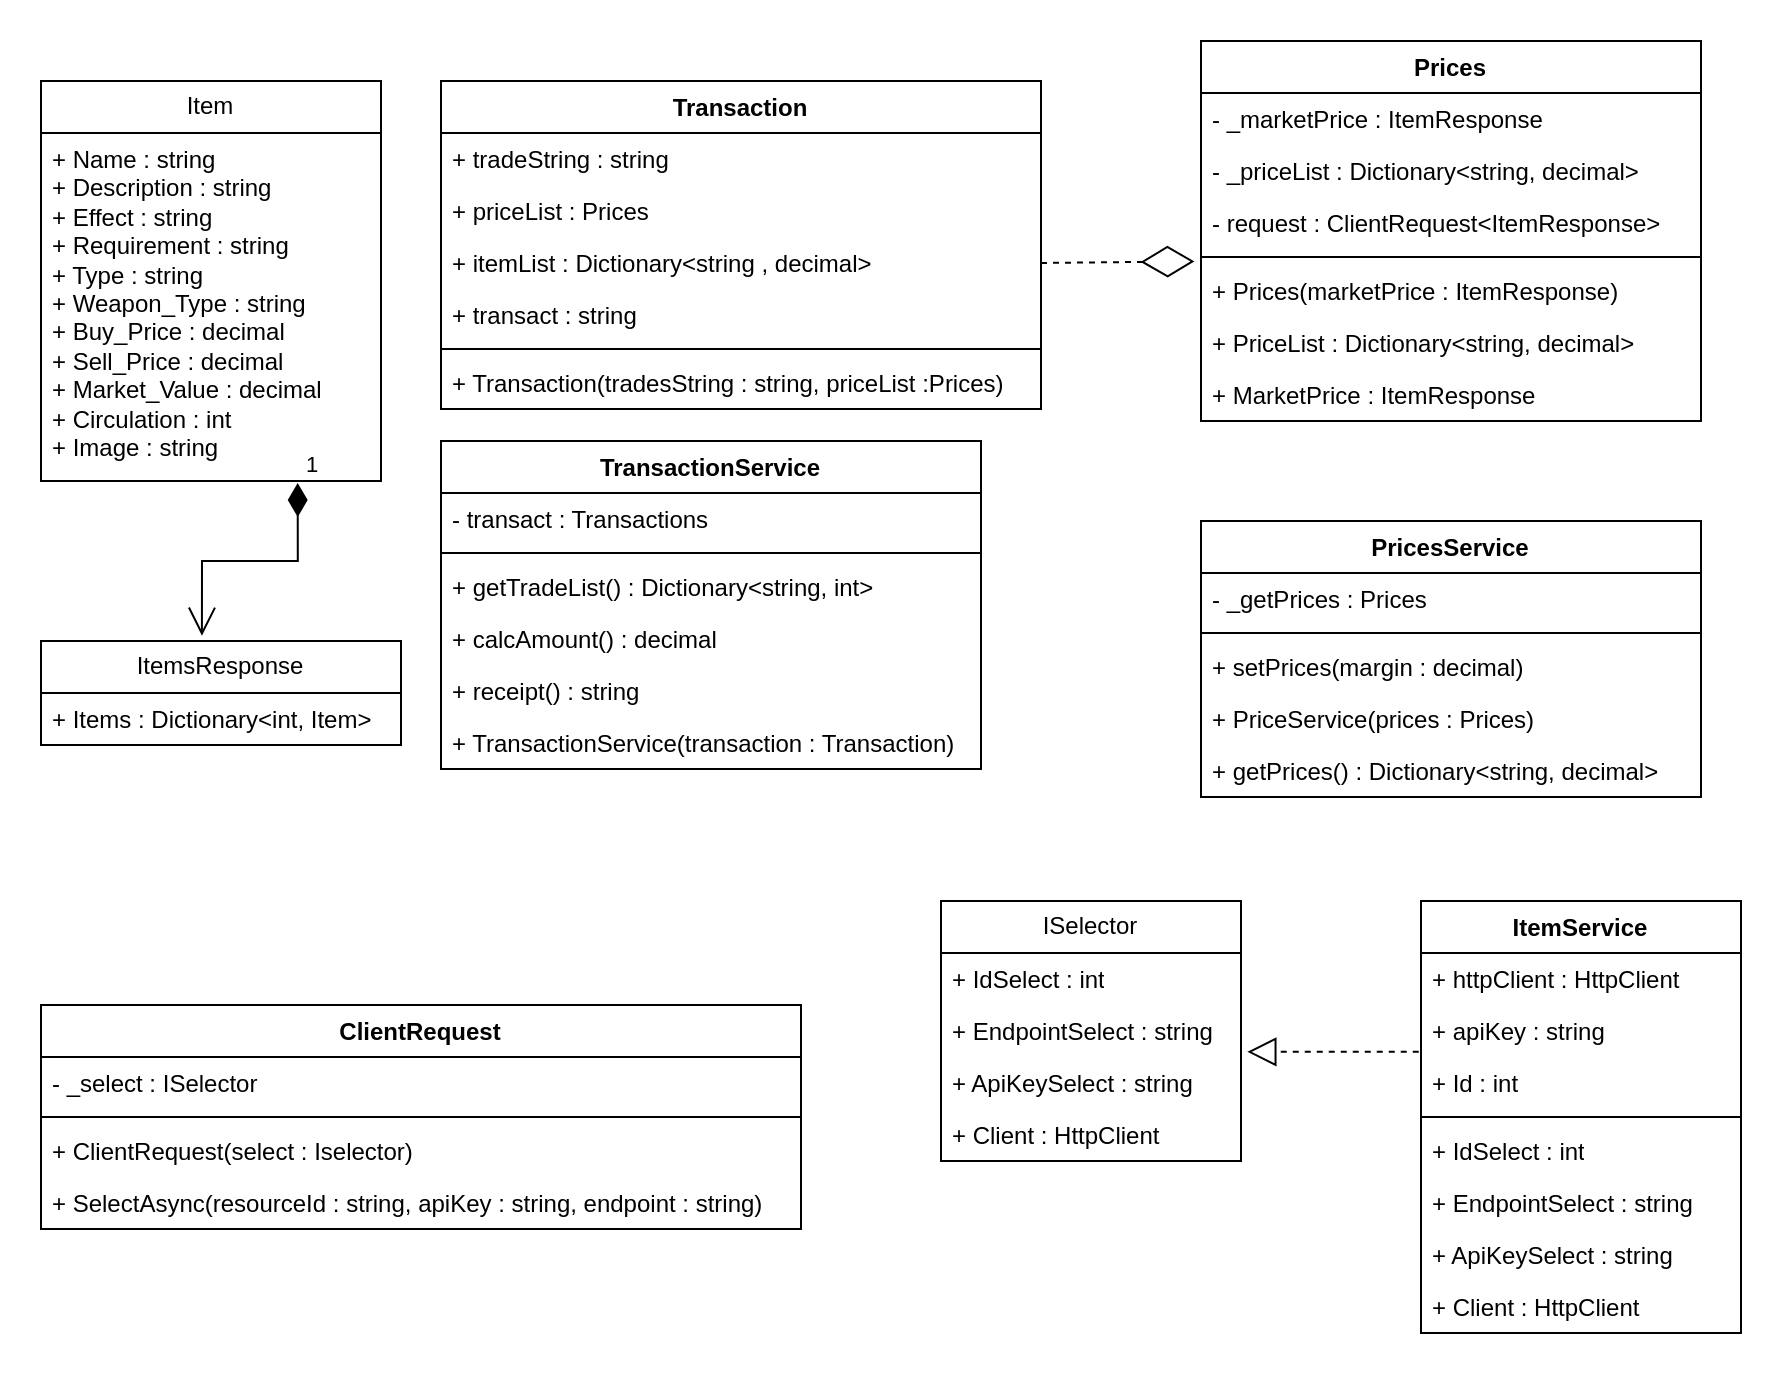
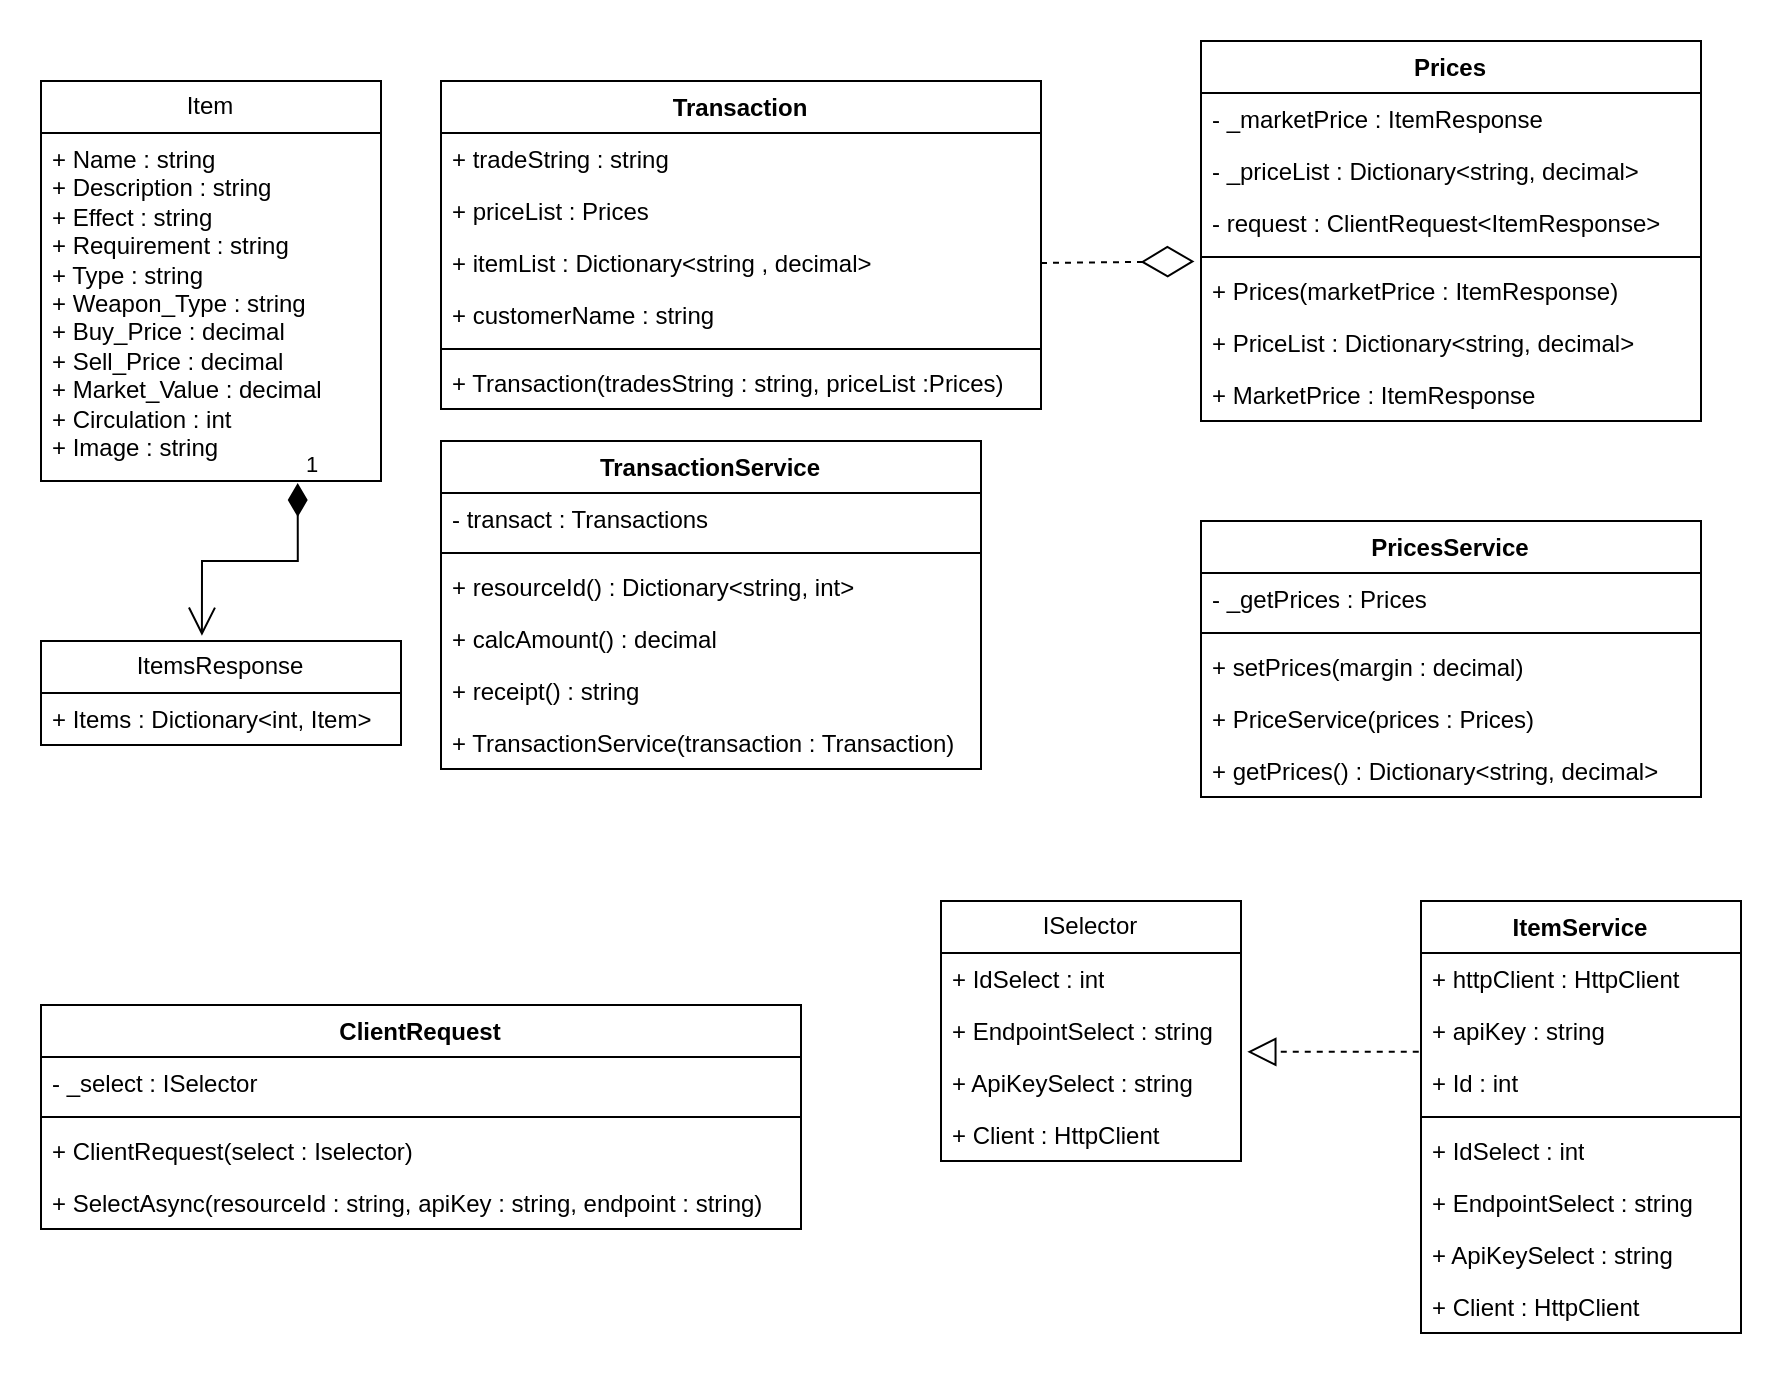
node "+ transact : string": label "+ transact : string" -> "+ customerName : string"
node "+ getTradeList() : Dictionary<string, int>": label "+ getTradeList() : Dictionary<string, int>" -> "+ resourceId() : Dictionary<string, int>"
